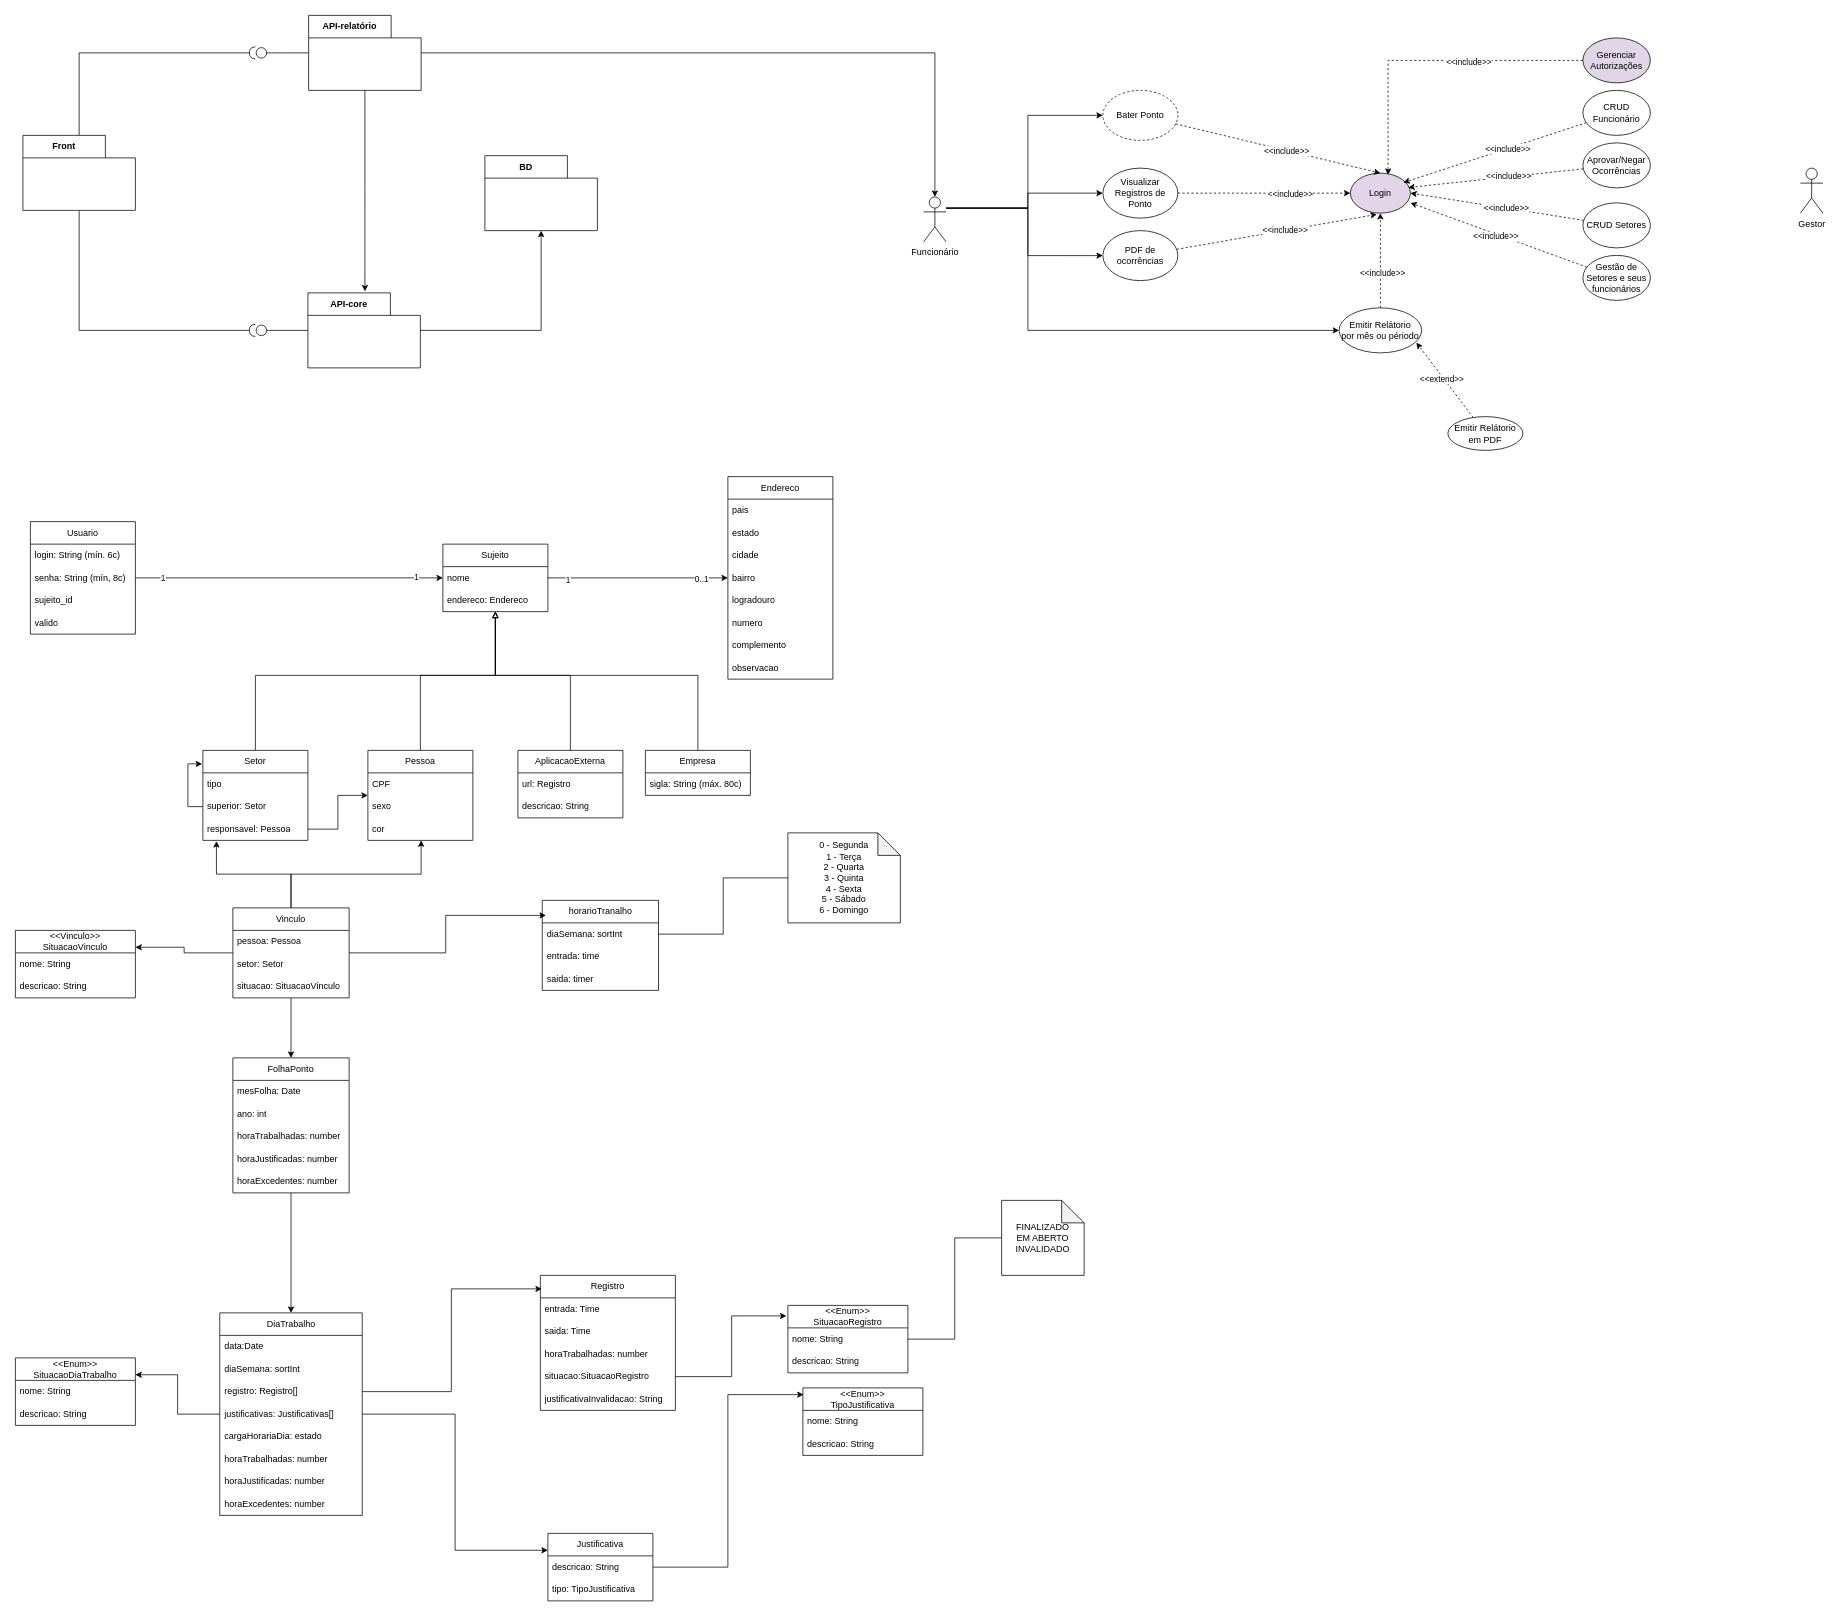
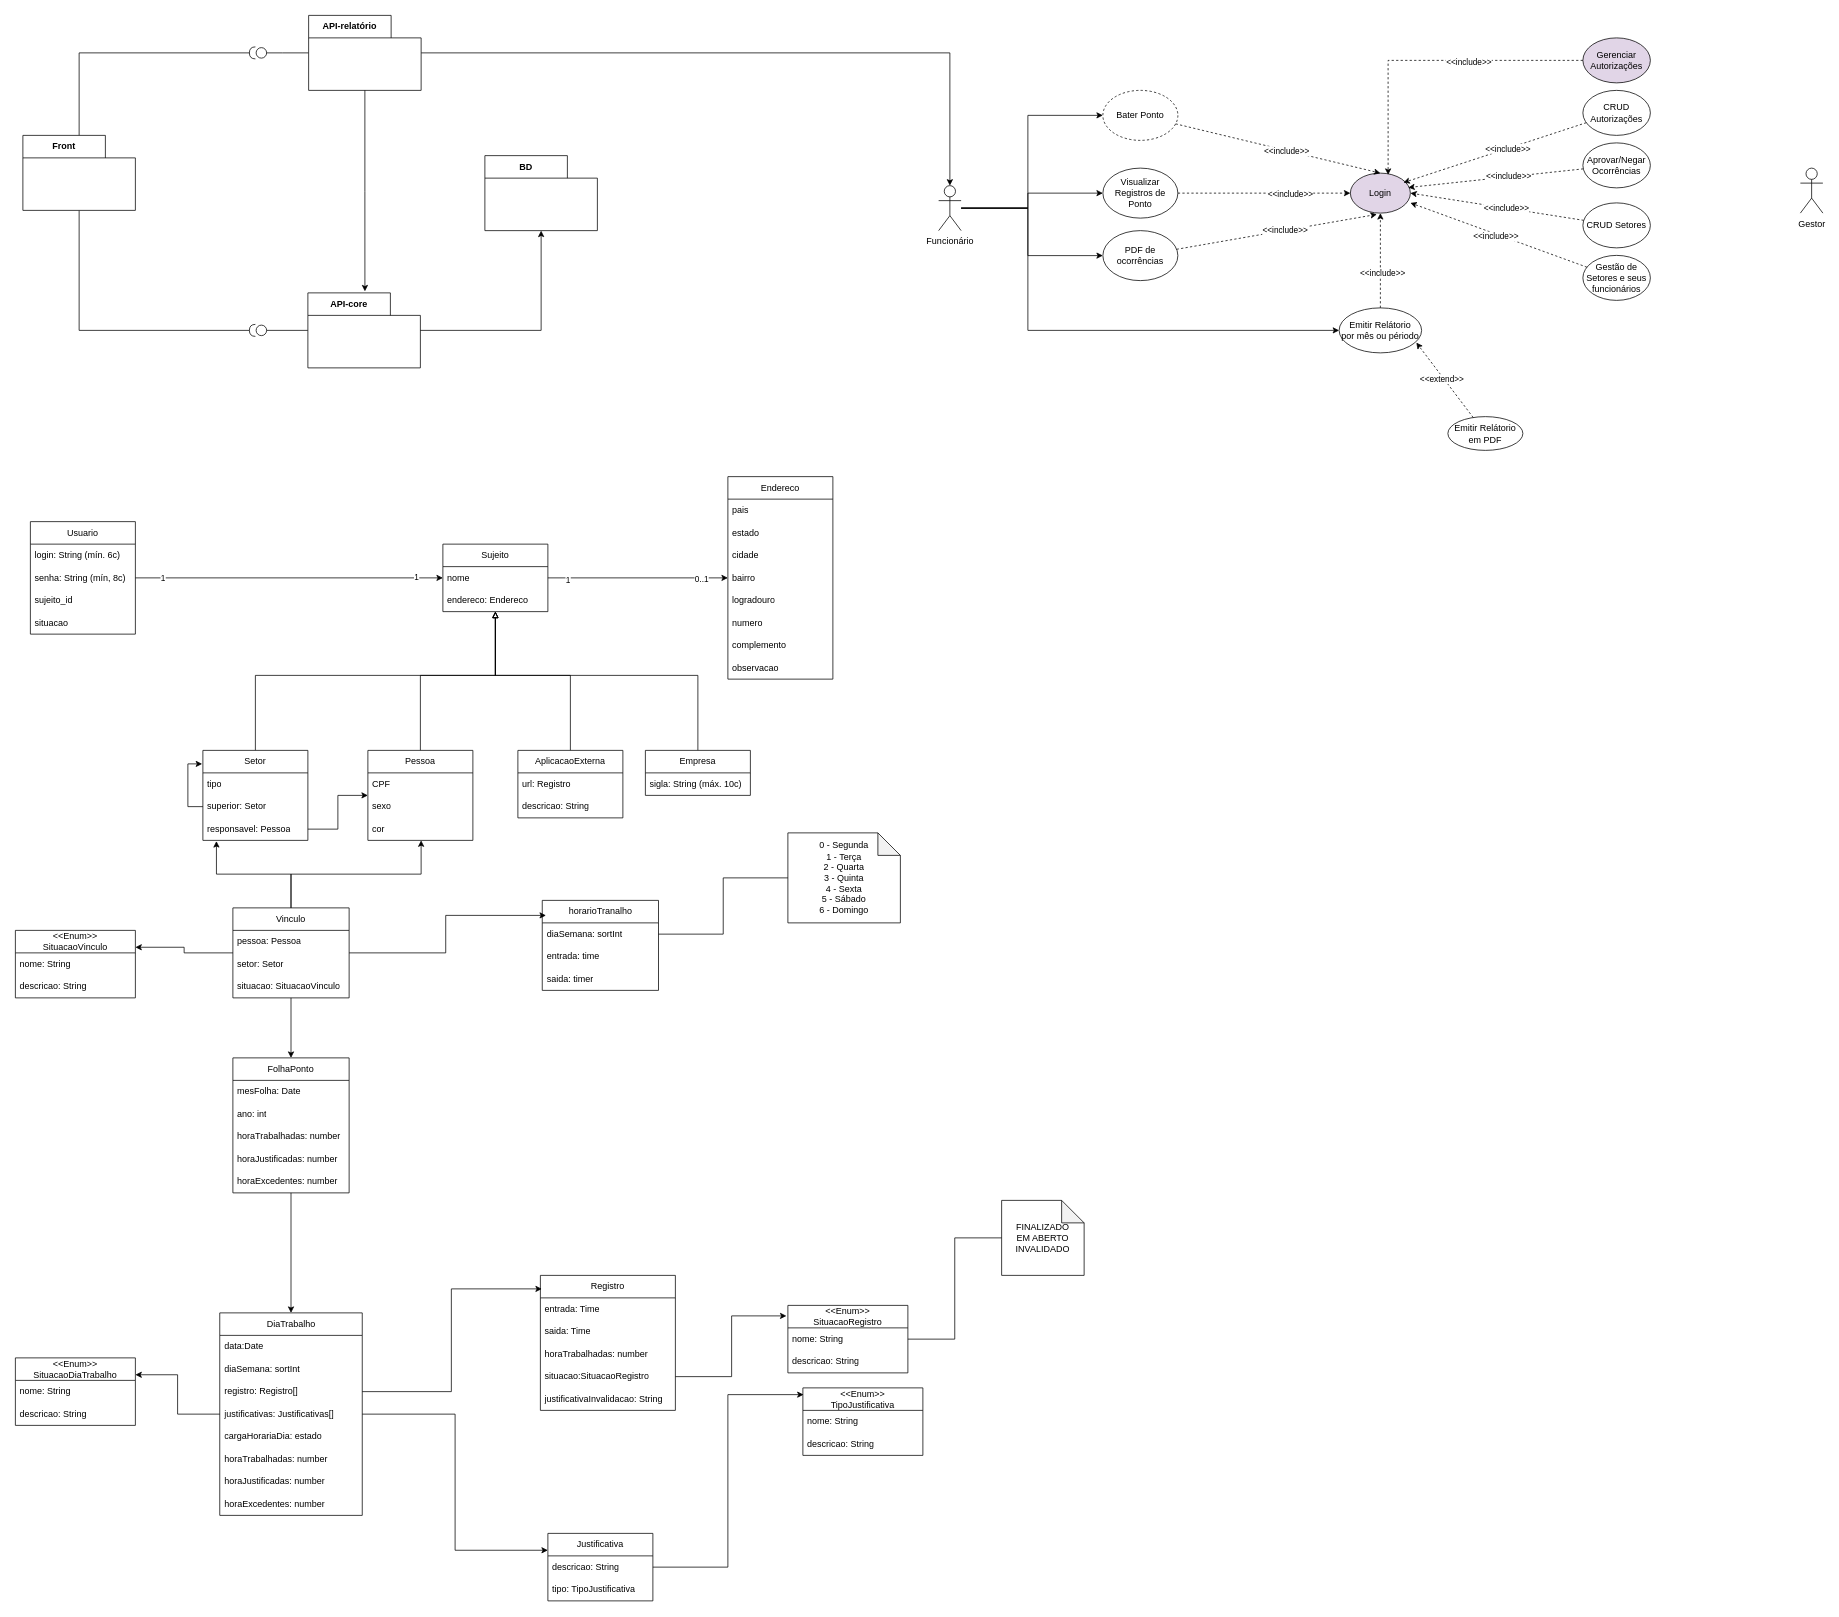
node "CRUD Funcionário": label "CRUD Funcionário" -> "CRUD Autorizações"
node "Funcionário": moved (935, 219) -> (950, 208)
node "valido": label "valido" -> "situacao"
node "sigla: String (máx. 80c)": label "sigla: String (máx. 80c)" -> "sigla: String (máx. 10c)"
node "<<Vinculo>> SituacaoVinculo": label "<<Vinculo>> SituacaoVinculo" -> "<<Enum>> SituacaoVinculo"
